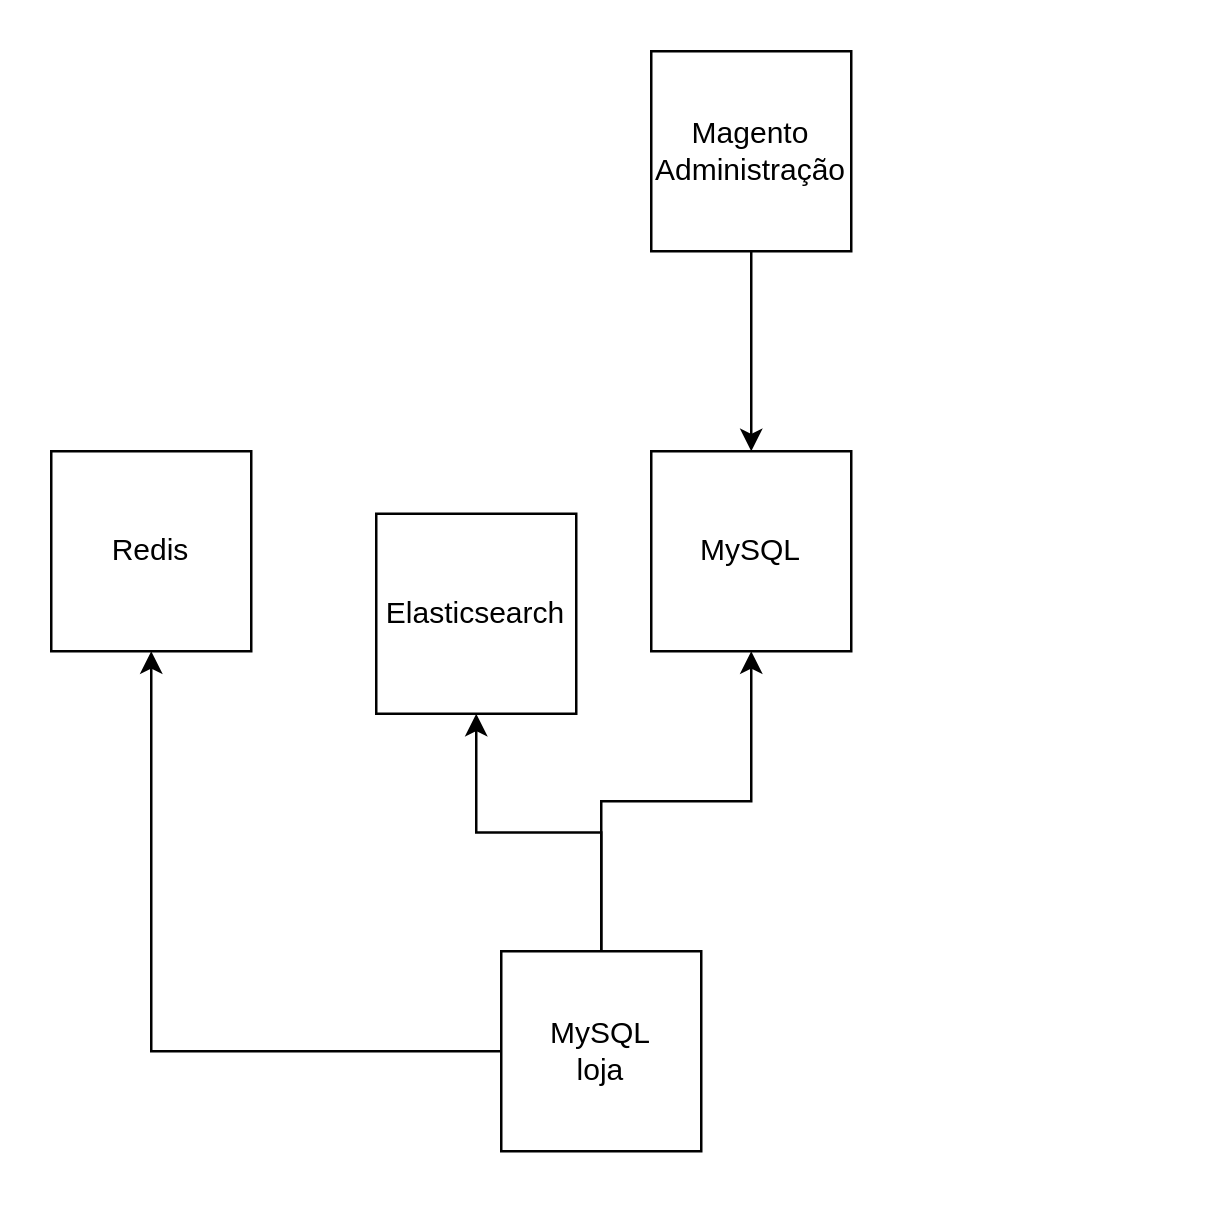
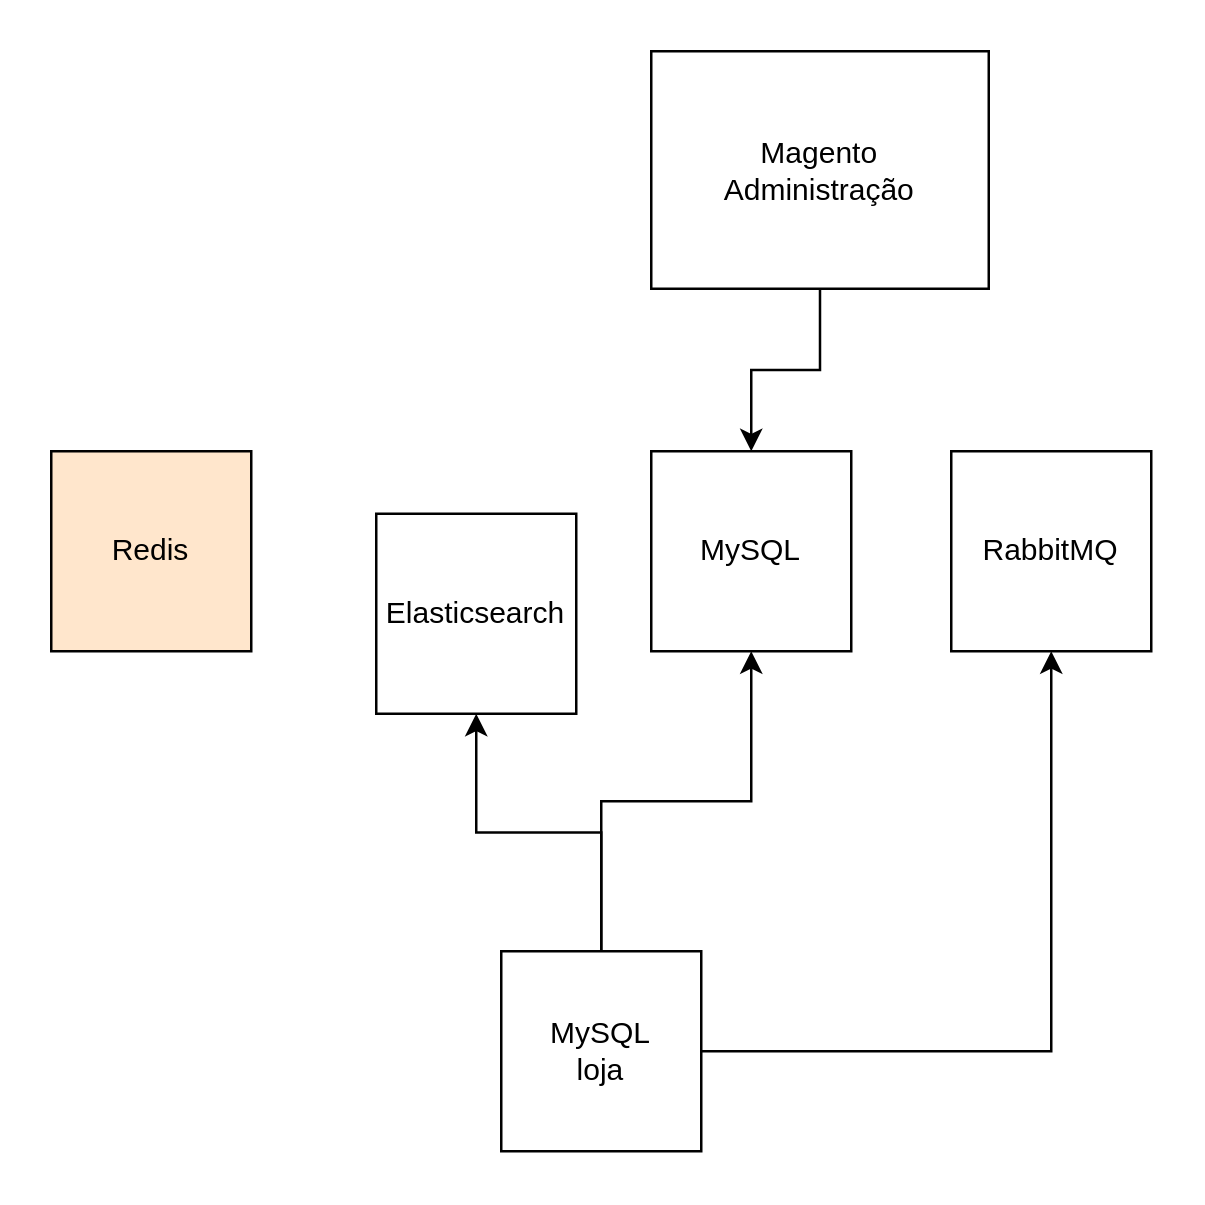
node "Magento Administração": size 200x200 -> 338x238
node "Redis": fillcolor #ffffff -> #ffe6cc
node "RabbitMQ": added
edge "MySQL loja" -> "Redis": removed
edge "MySQL loja" -> "RabbitMQ": added
